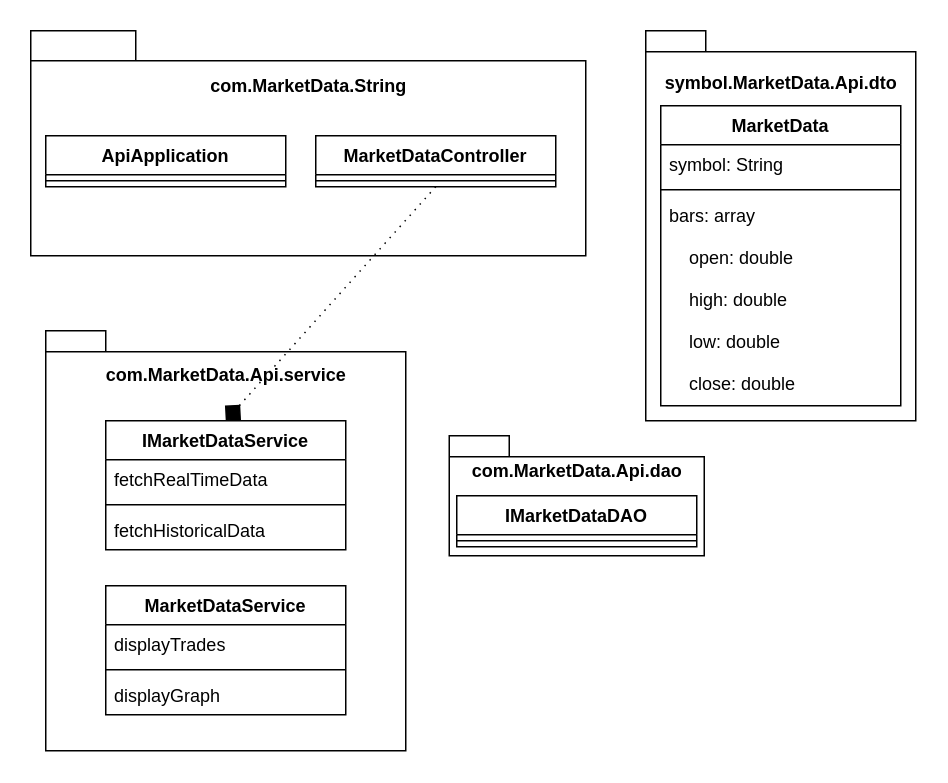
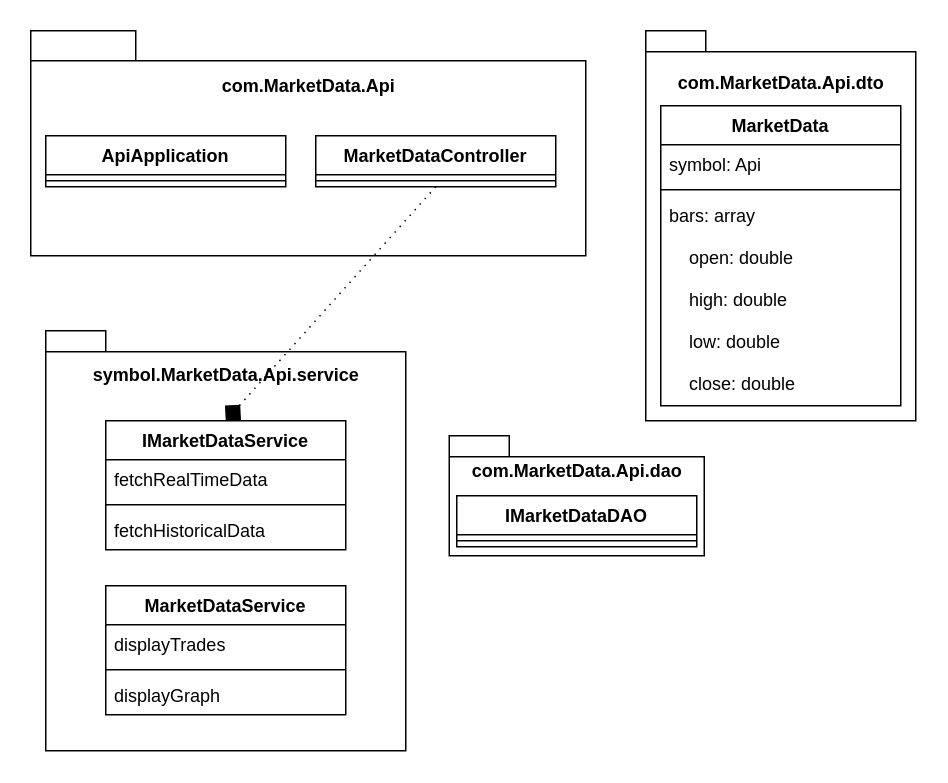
node "com.MarketData.String": label "com.MarketData.String" -> "com.MarketData.Api"
node "symbol: String": label "symbol: String" -> "symbol: Api"
node "symbol.MarketData.Api.dto": label "symbol.MarketData.Api.dto" -> "com.MarketData.Api.dto"
node "com.MarketData.Api.service": label "com.MarketData.Api.service" -> "symbol.MarketData.Api.service"
